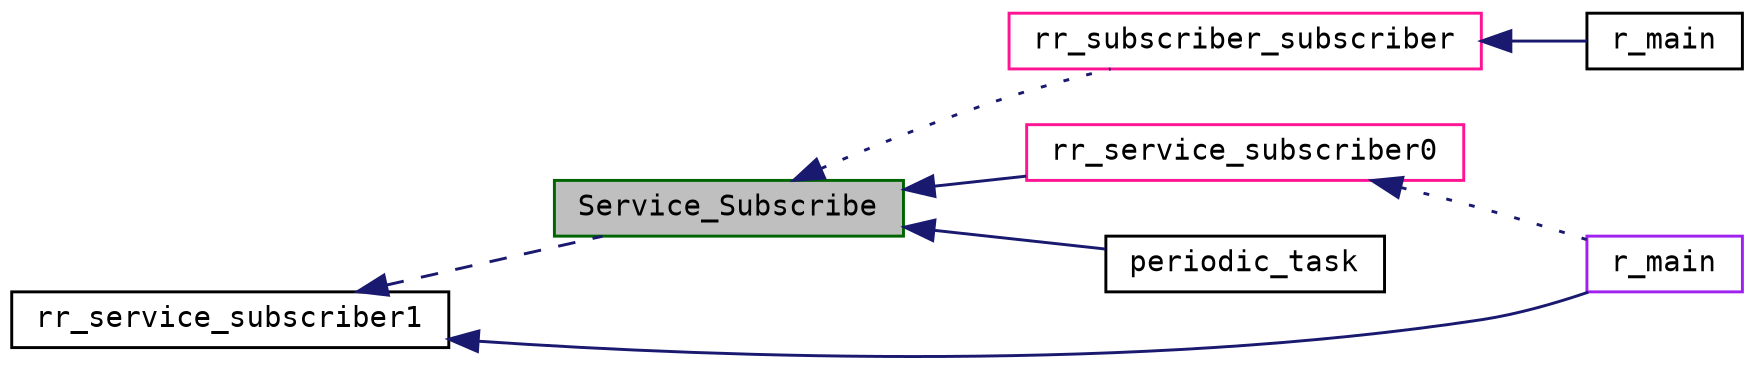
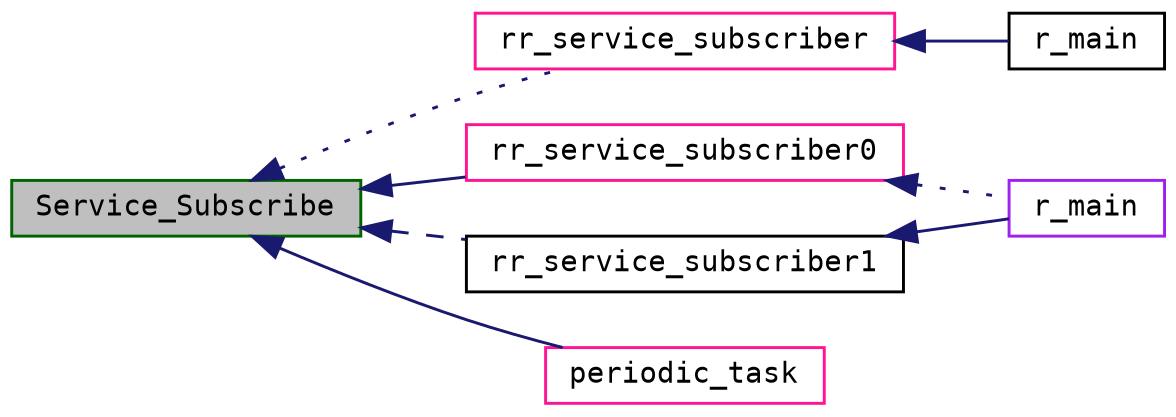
node "rr_subscriber_subscriber": label "rr_subscriber_subscriber" -> "rr_service_subscriber"
edge "Service_Subscribe" -> "rr_service_subscriber1": reversed
node "periodic_task": color black -> deeppink
